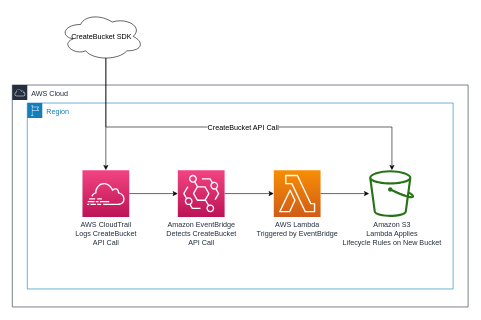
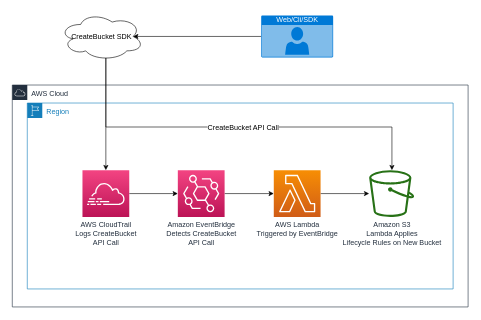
edge "Web/Cli/SDK" -> "CreateBucket SDK": added
node "Web/Cli/SDK": added
